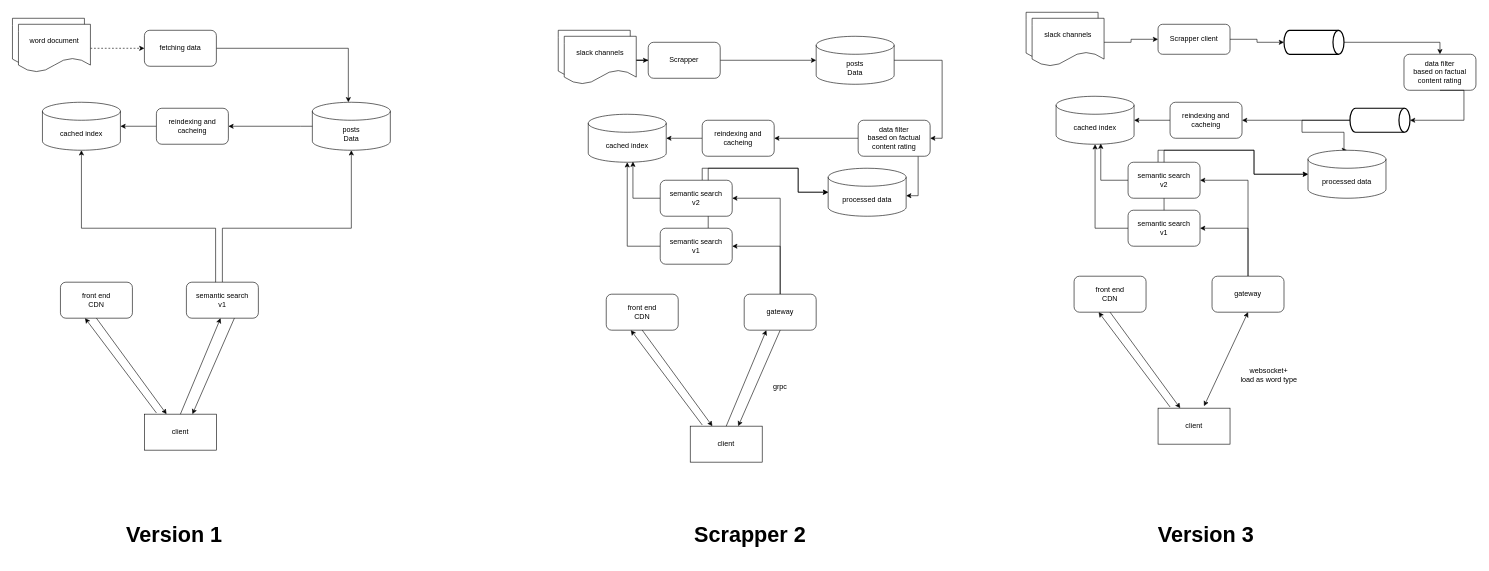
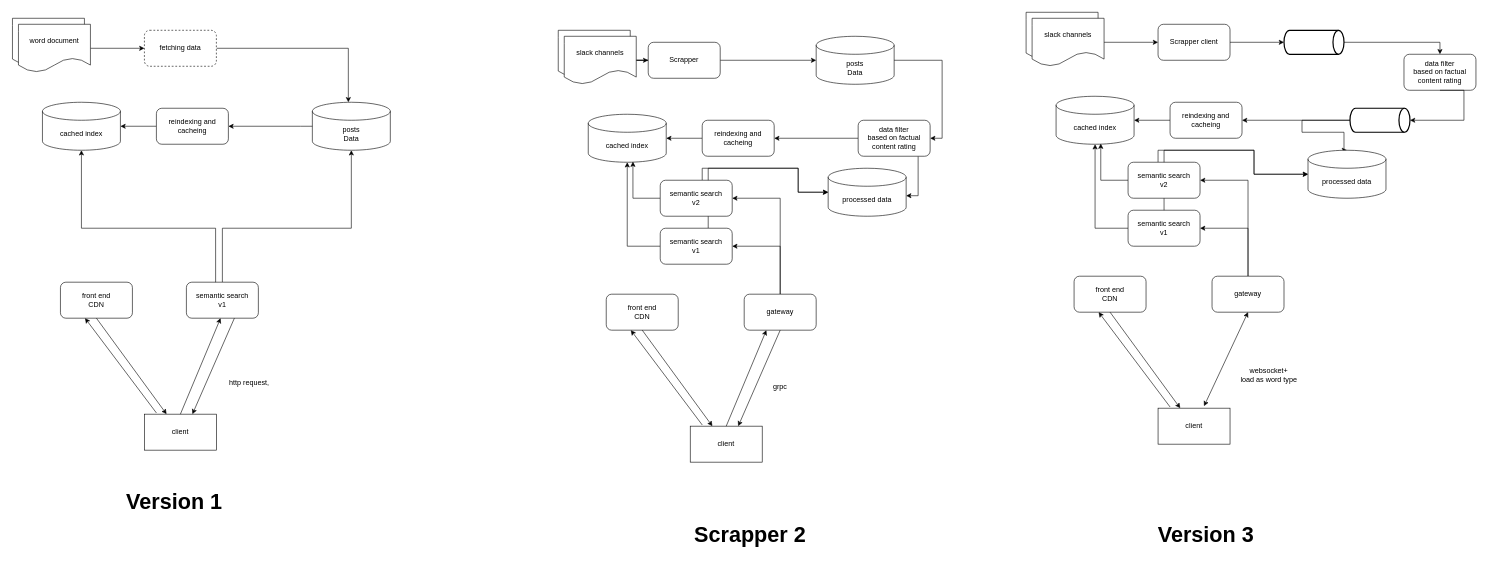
node "Scrapper client": size 72x30 -> 72x36
edge "word document" -> "fetching data": style dashed -> solid
node "fetching data": style solid -> dashed
node "http request,": added
node "Version 1": moved (174, 534) -> (174, 501)
